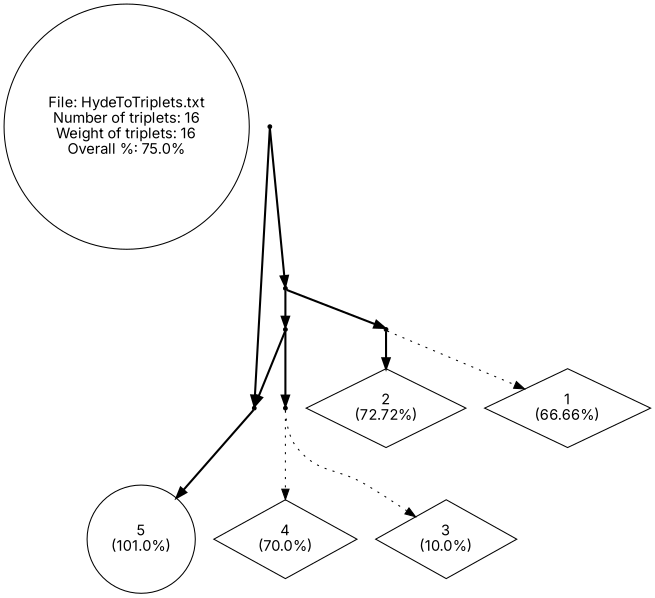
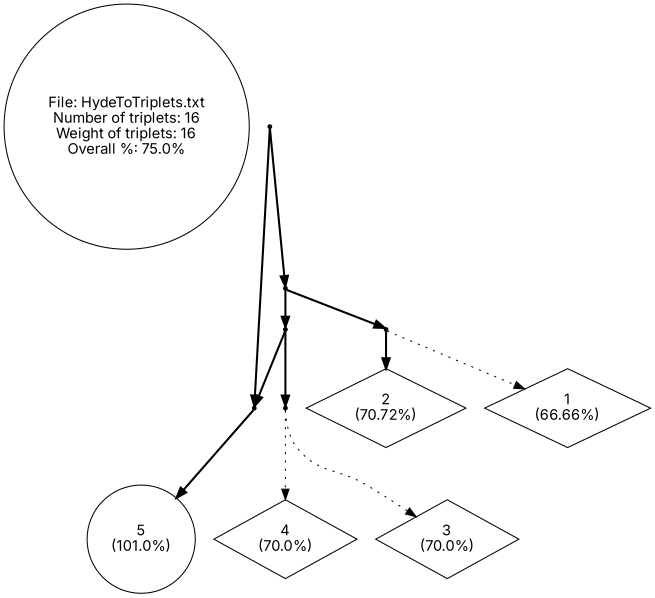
node "2 (72.72%)": label "2 (72.72%)" -> "2 (70.72%)"
node "3 (10.0%)": label "3 (10.0%)" -> "3 (70.0%)"
